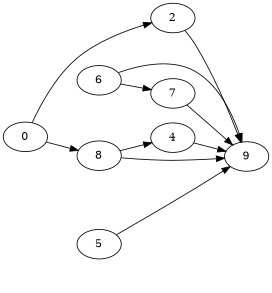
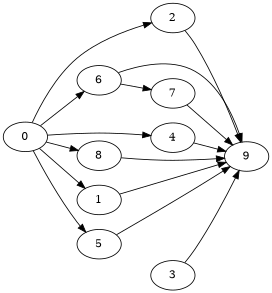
edge "0" -> "6": added
edge "8" -> "4": now "0" -> "4"
edge "0" -> "5": added
node "1": added
node "3": added
